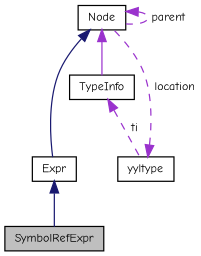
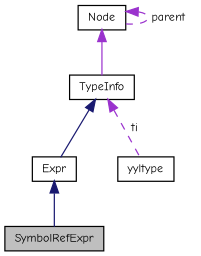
edge "Node" -> "yyltype": removed, label "location"
edge "Expr" -> "Node": now "Expr" -> "TypeInfo"
